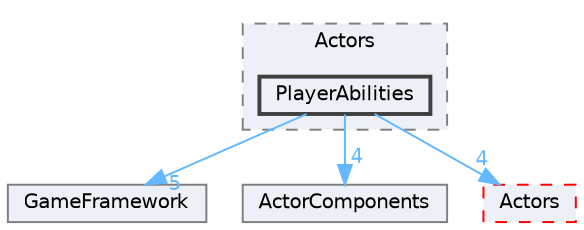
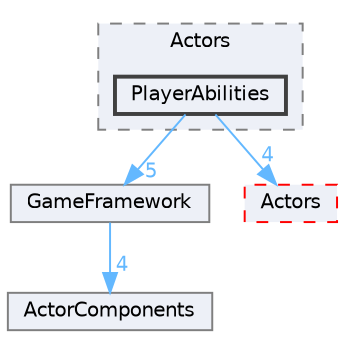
edge "PlayerAbilities" -> "ActorComponents": now "GameFramework" -> "ActorComponents"
